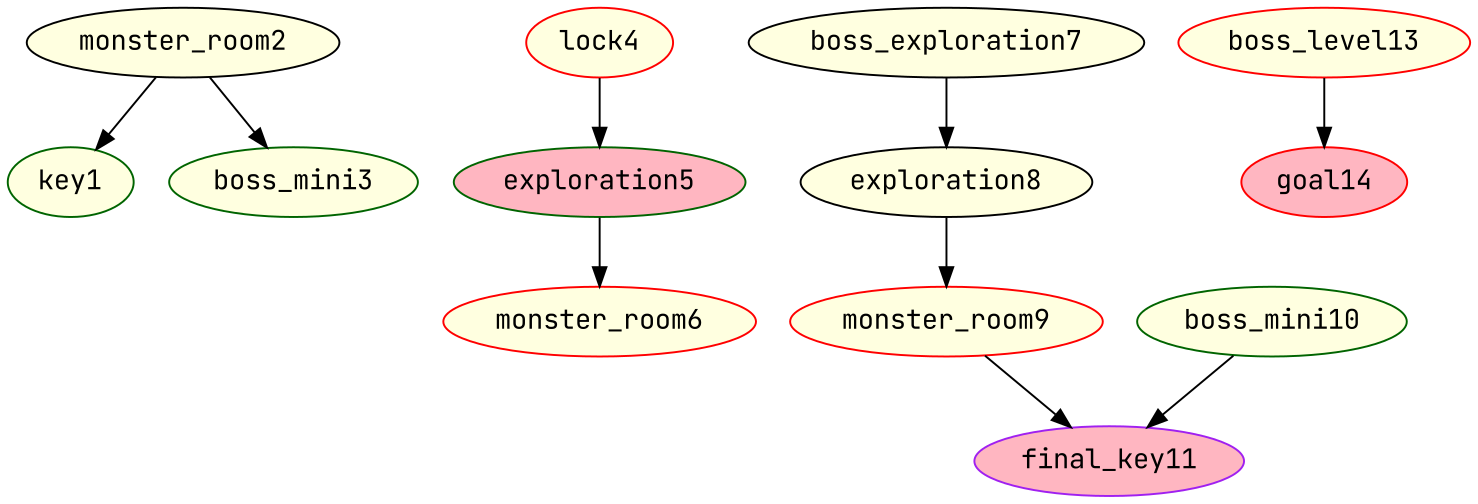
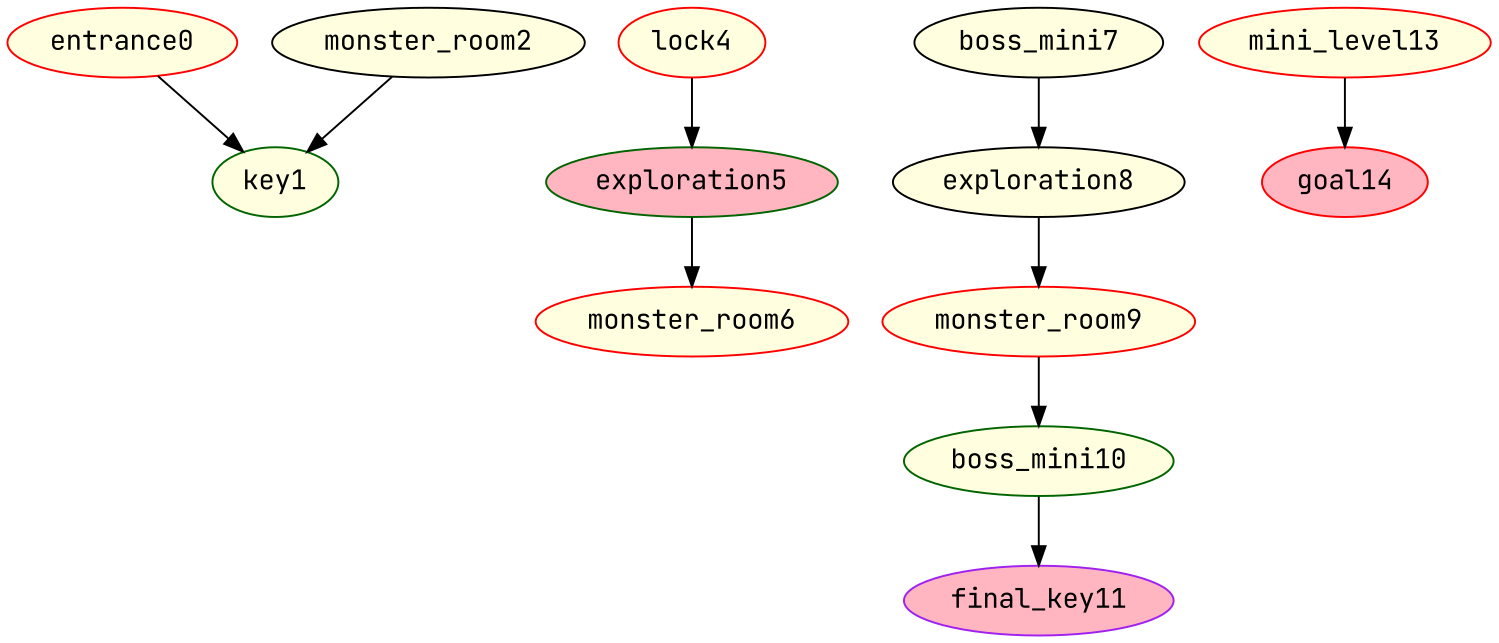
node "entrance0": added
node "boss_exploration7": label "boss_exploration7" -> "boss_mini7"
node "boss_level13": label "boss_level13" -> "mini_level13"
node "boss_mini3": removed
edge "monster_room9" -> "final_key11": now "monster_room9" -> "boss_mini10"
